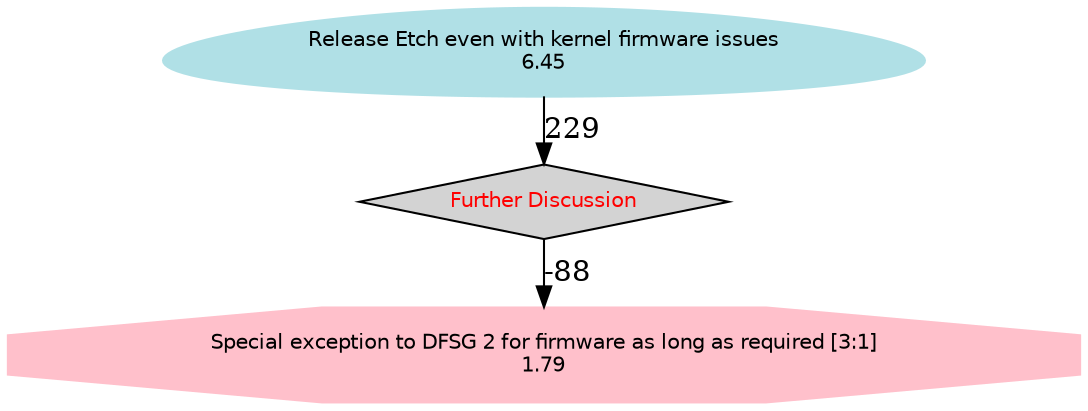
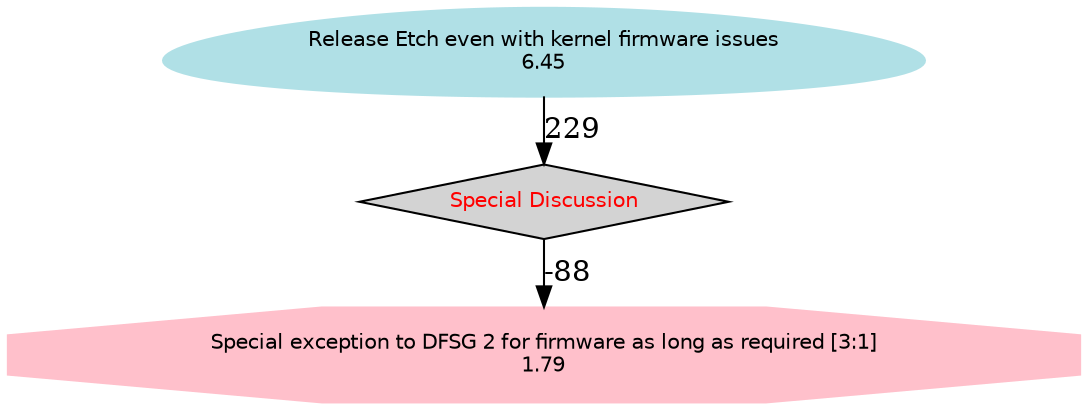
node "Further Discussion": label "Further Discussion" -> "Special Discussion"
